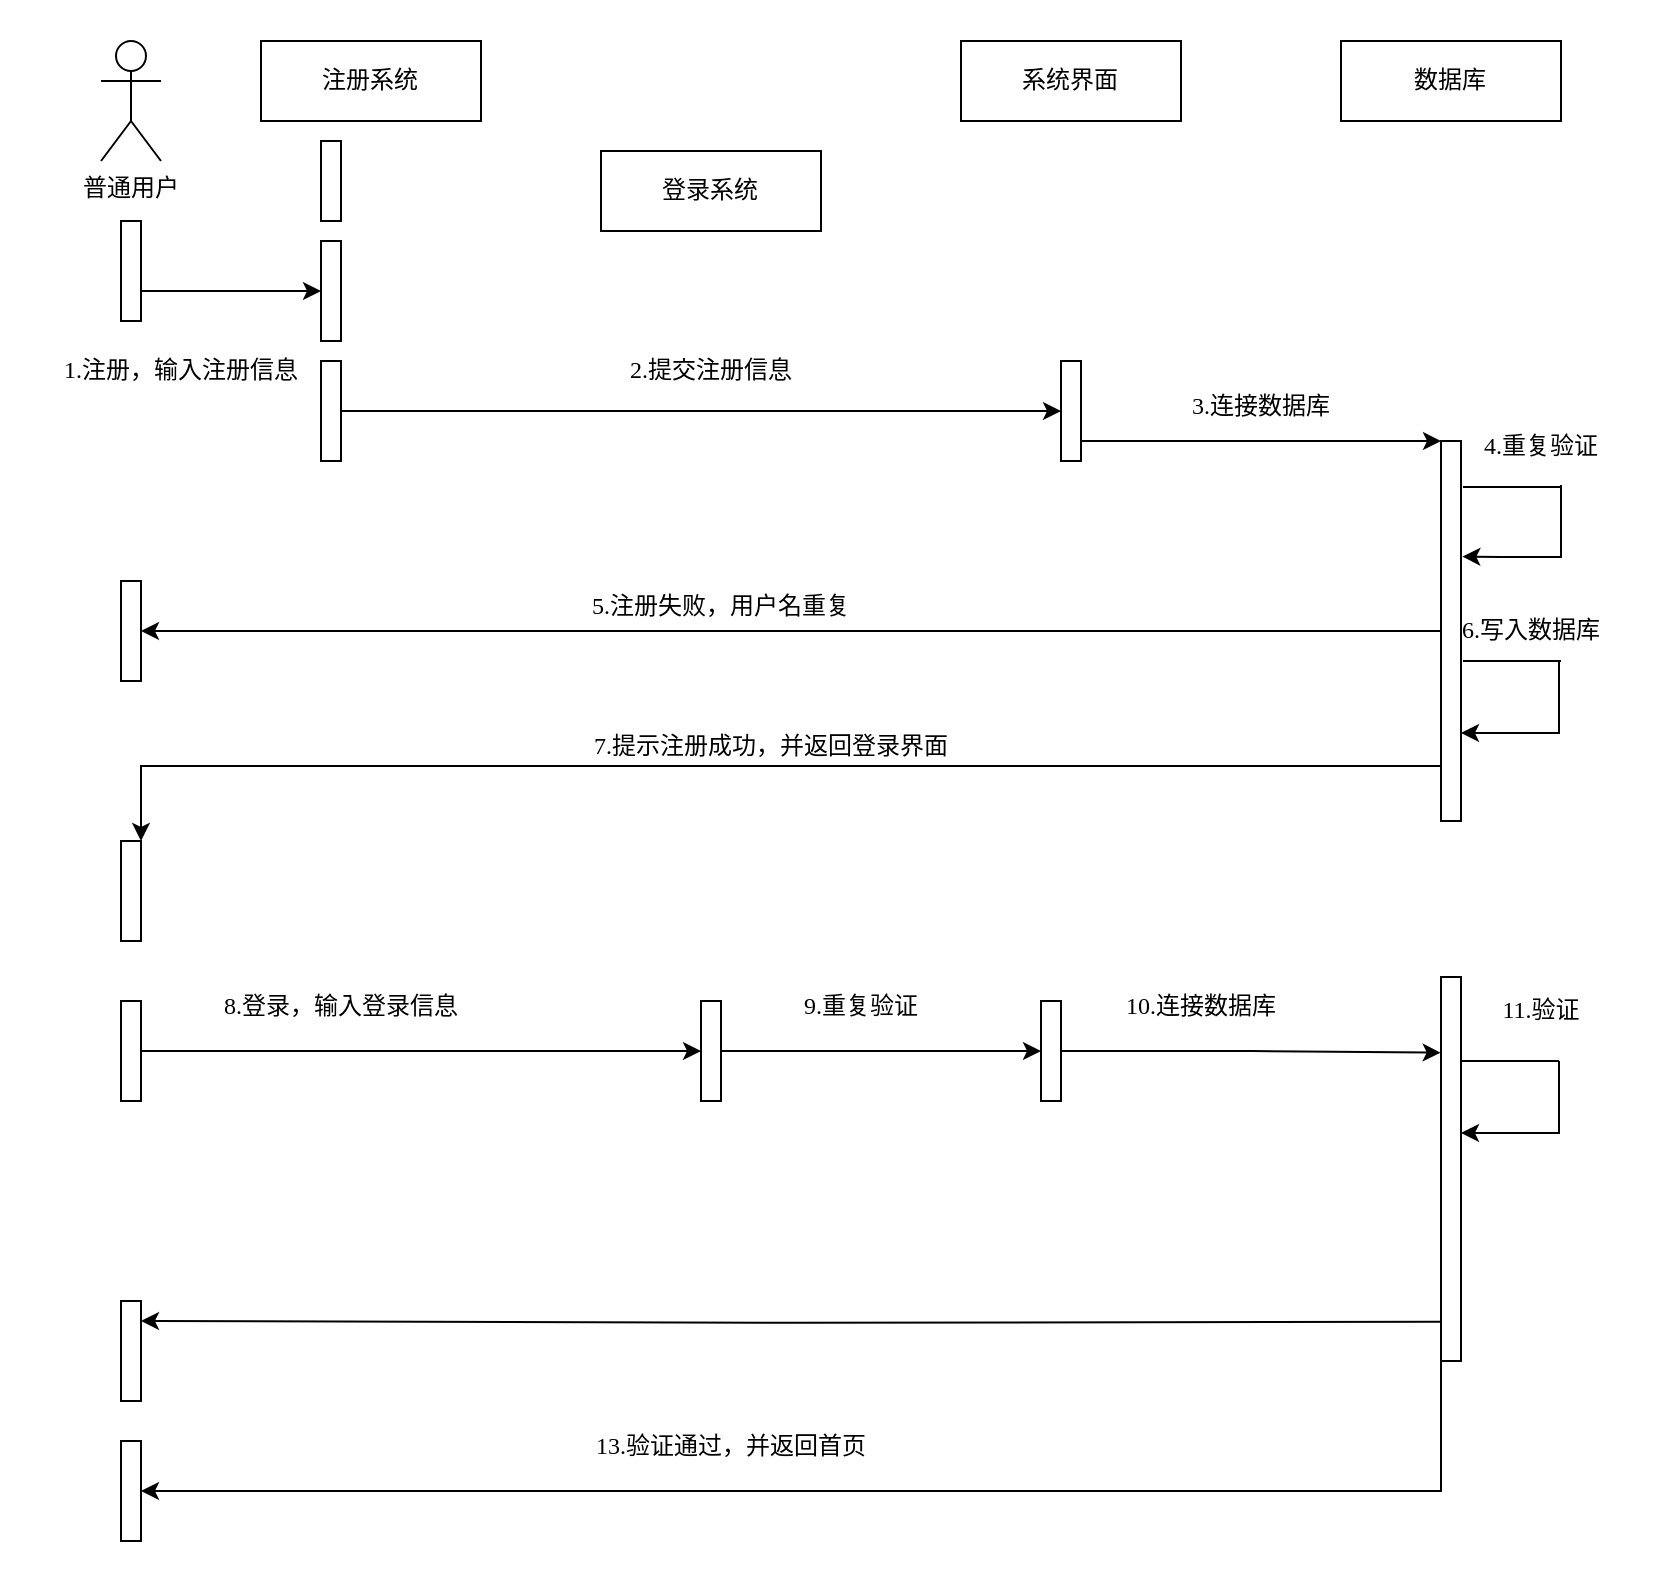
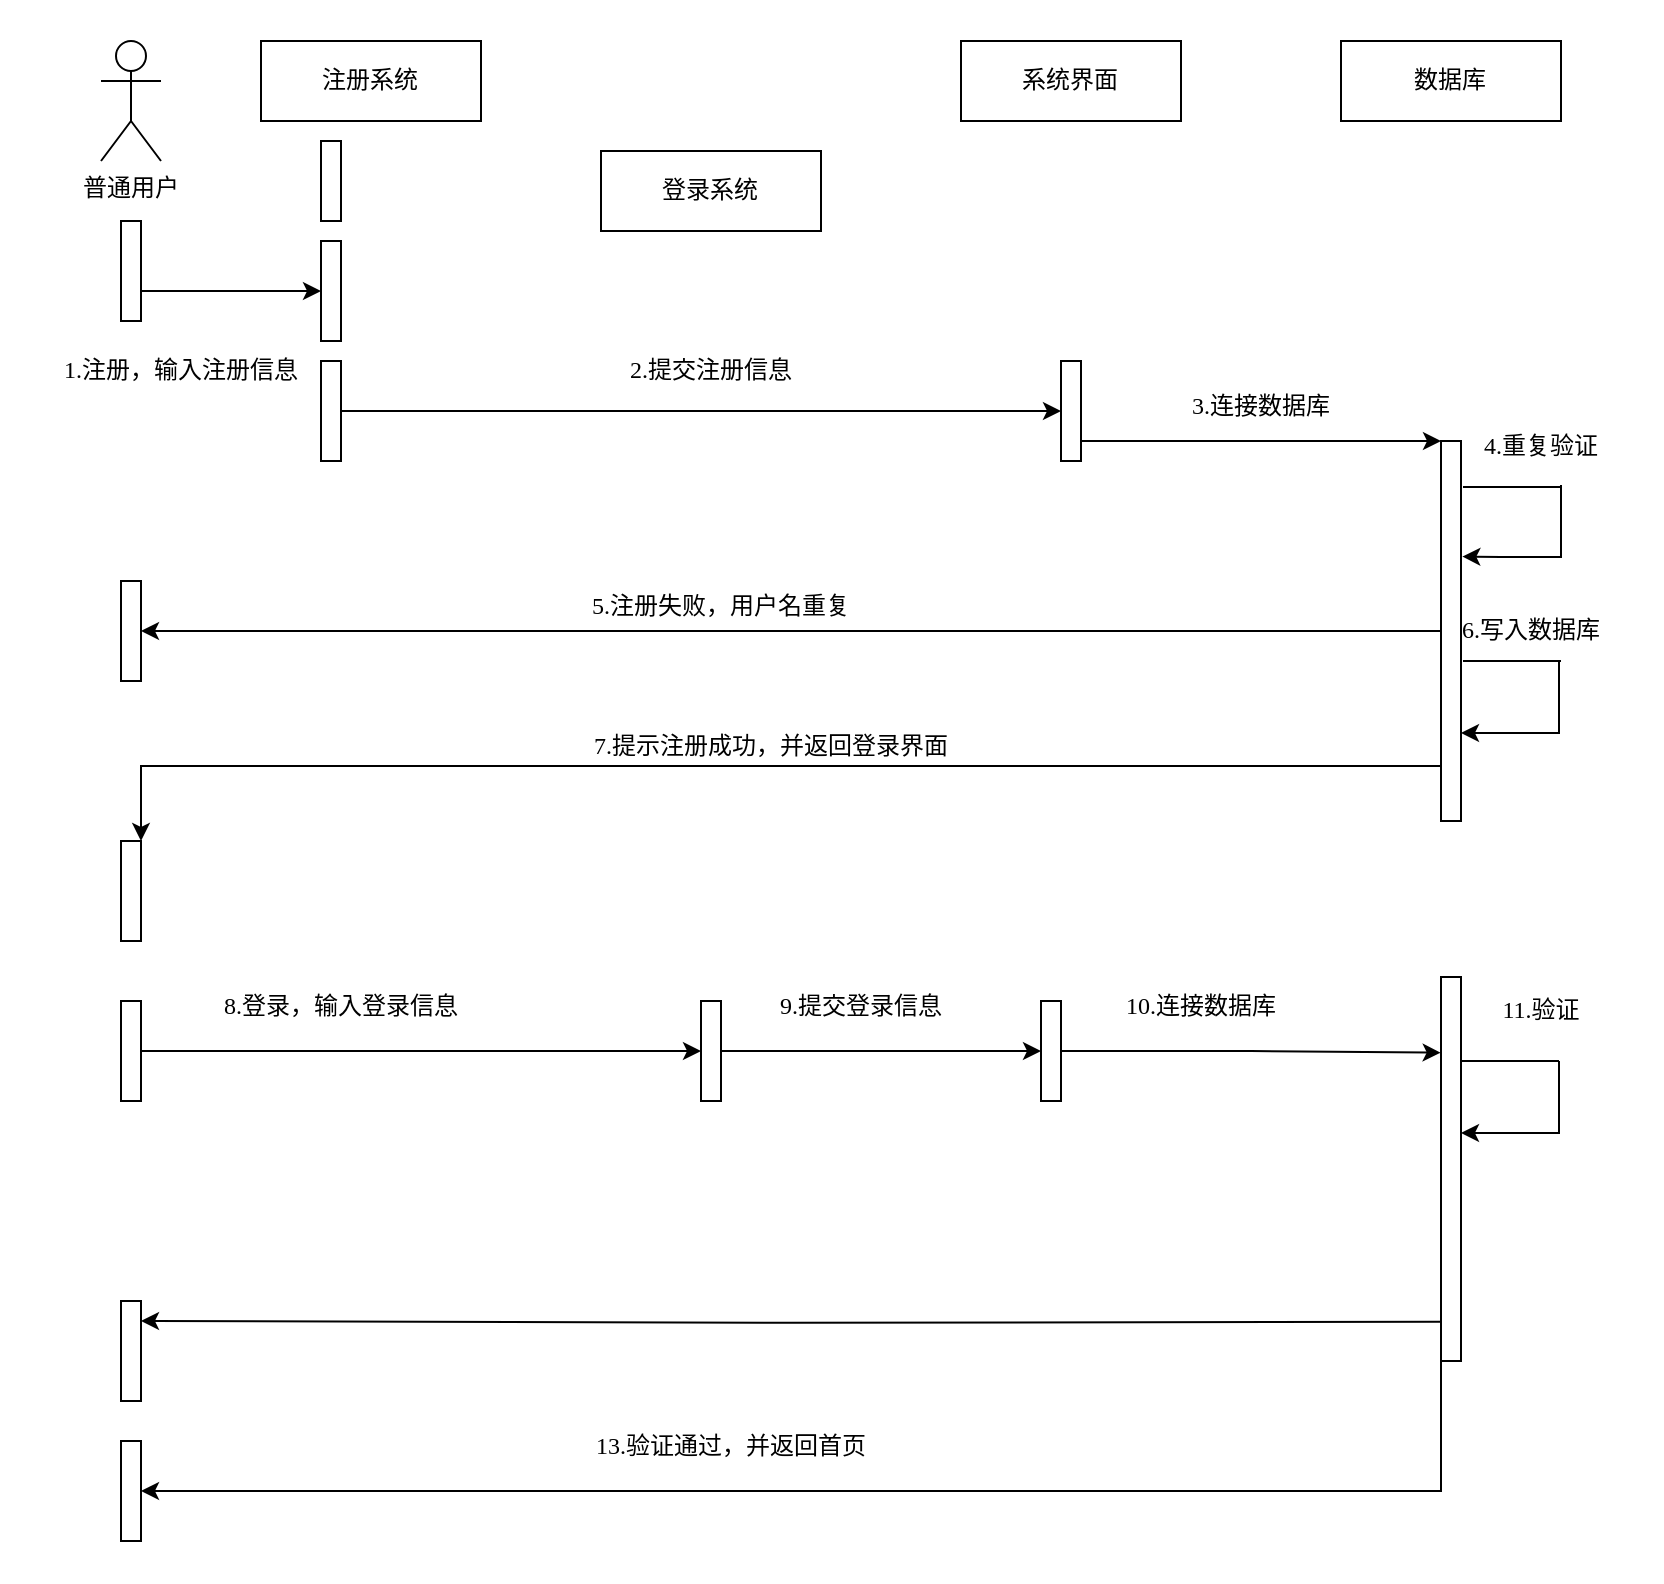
node "9.重复验证": label "9.重复验证" -> "9.提交登录信息"
